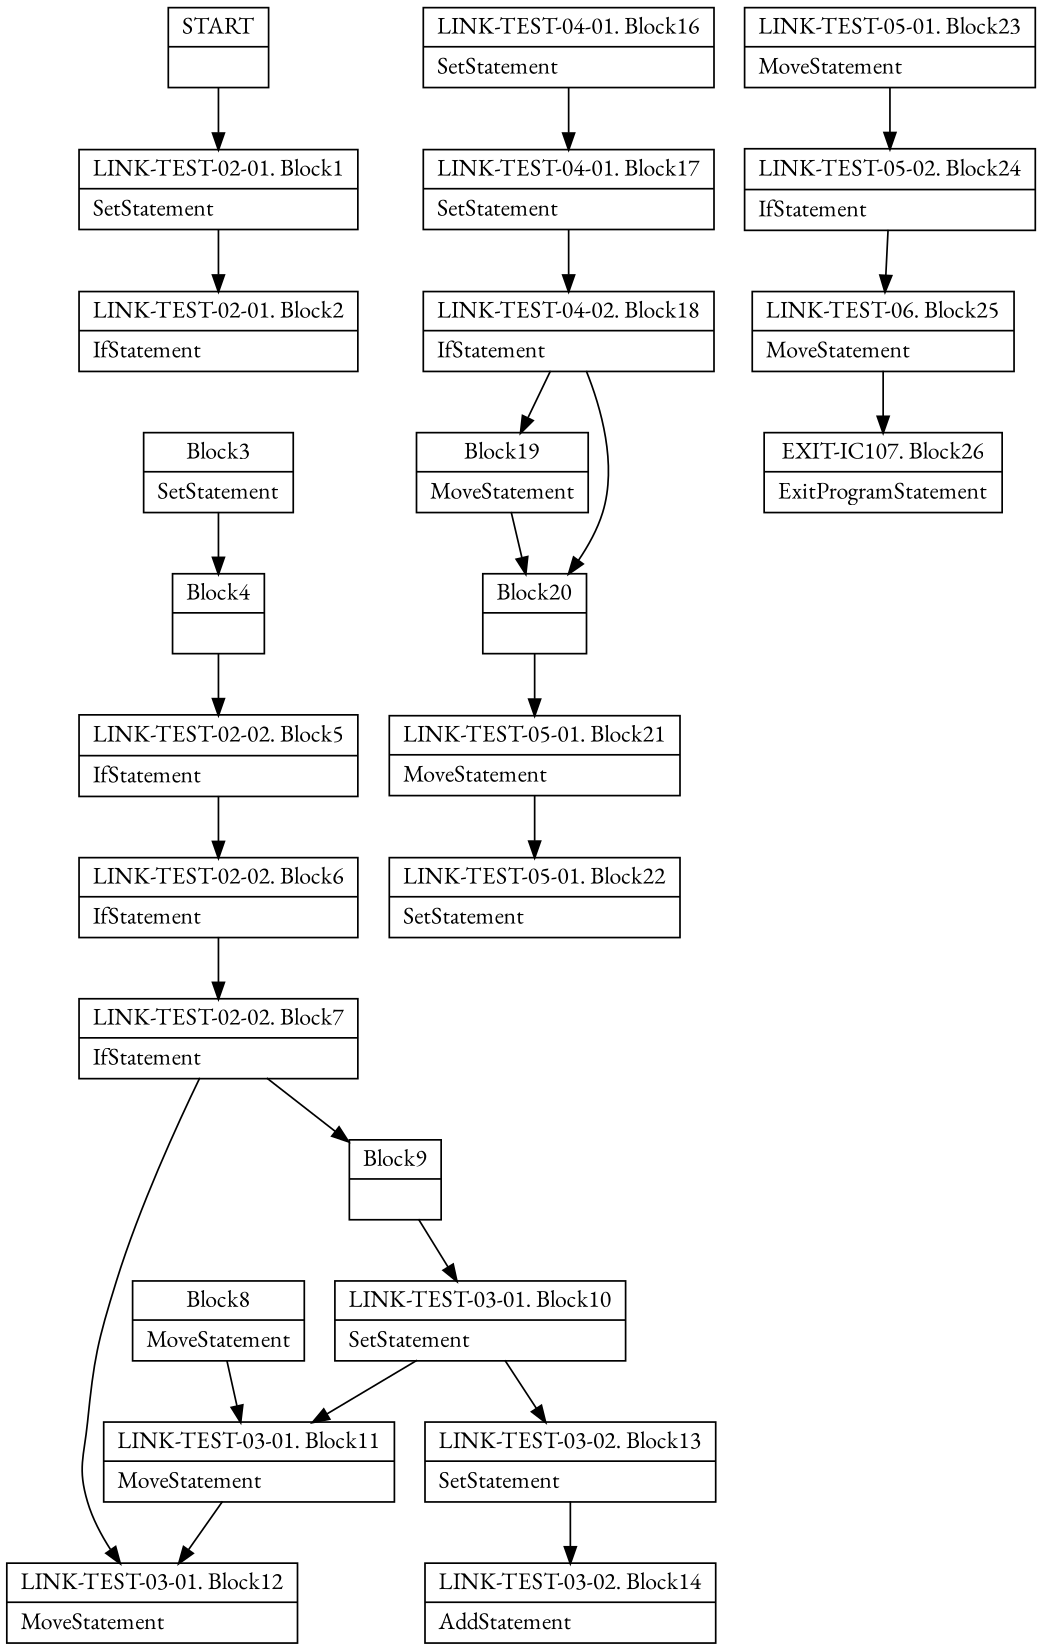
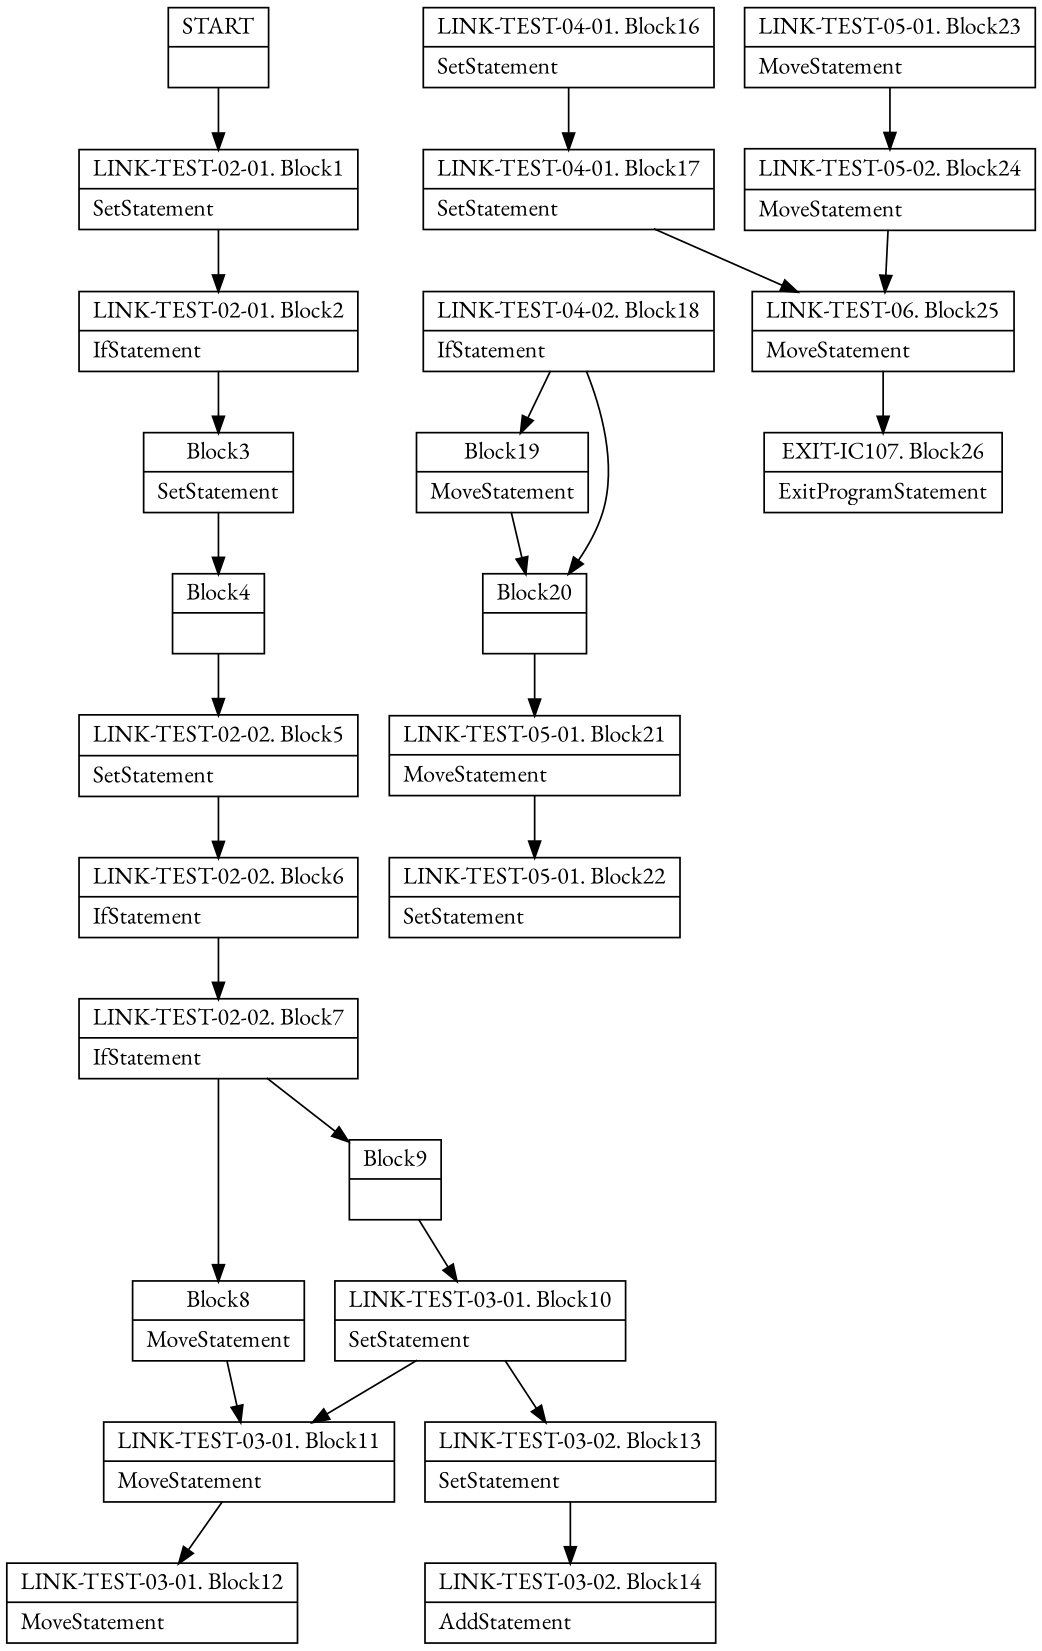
node "LINK-TEST-05-02. Block24": text "IfStatement" -> "MoveStatement"
edge "LINK-TEST-04-01. Block17" -> "LINK-TEST-04-02. Block18": now "LINK-TEST-04-01. Block17" -> "LINK-TEST-06. Block25"
edge "LINK-TEST-02-01. Block2" -> "Block3": added
node "LINK-TEST-02-02. Block5": text "IfStatement" -> "SetStatement"
edge "LINK-TEST-02-02. Block7" -> "LINK-TEST-03-01. Block12": now "LINK-TEST-02-02. Block7" -> "Block8"
